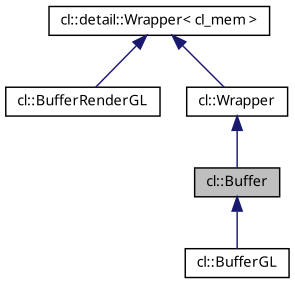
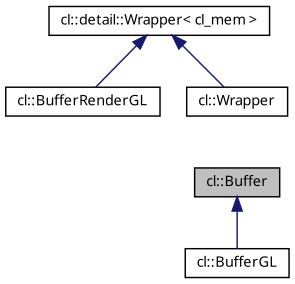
edge "cl::Buffer" -> "cl::Wrapper": removed
